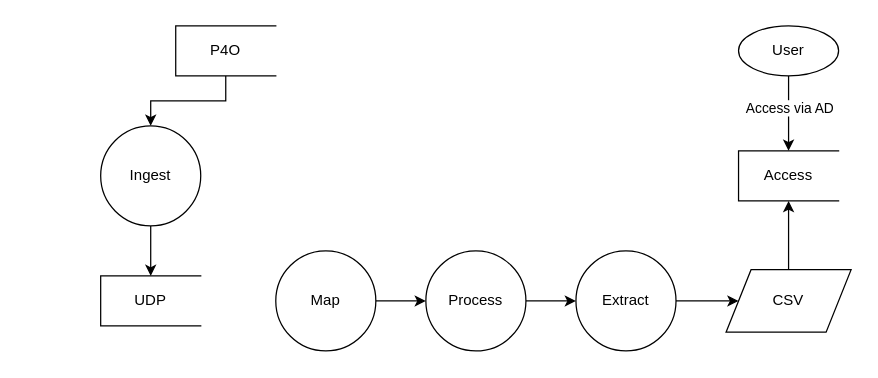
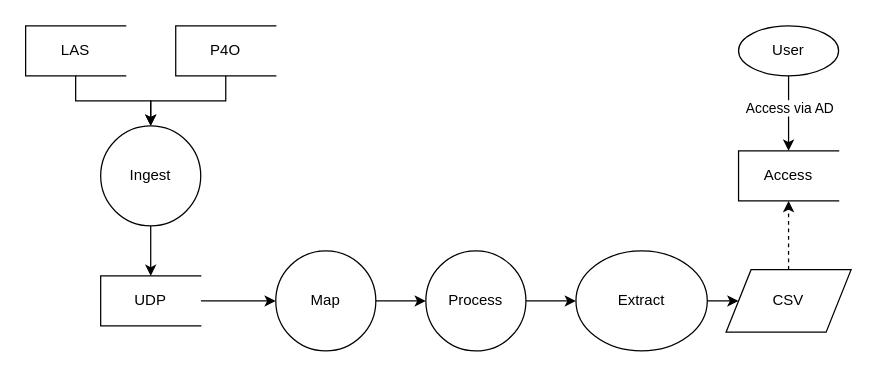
node "LAS": added
edge "LAS" -> "Ingest": added
edge "CSV" -> "Access": style solid -> dashed
edge "UDP" -> "Map": added
node "Extract": size 100x100 -> 131x100
